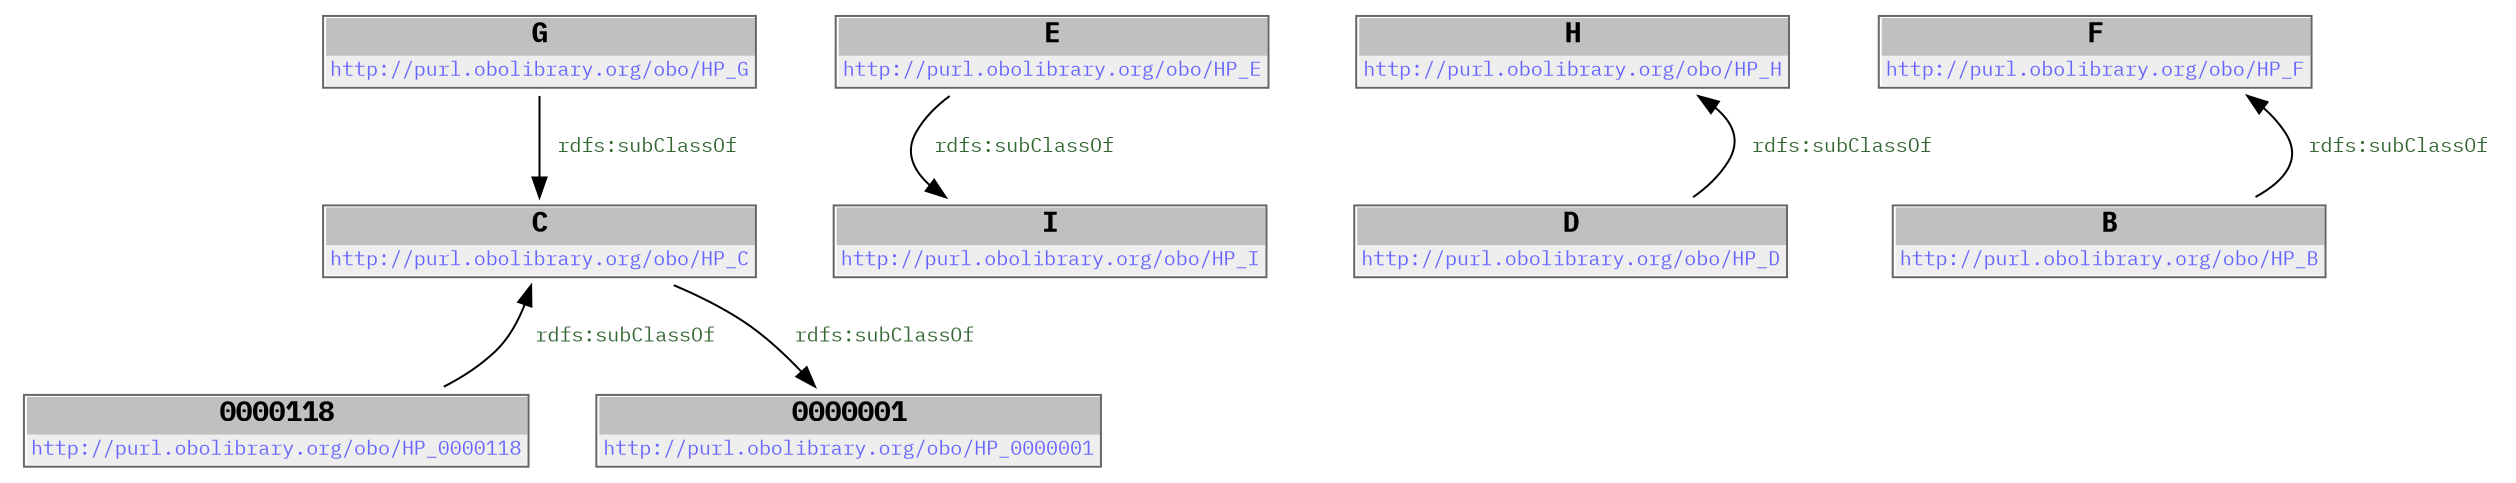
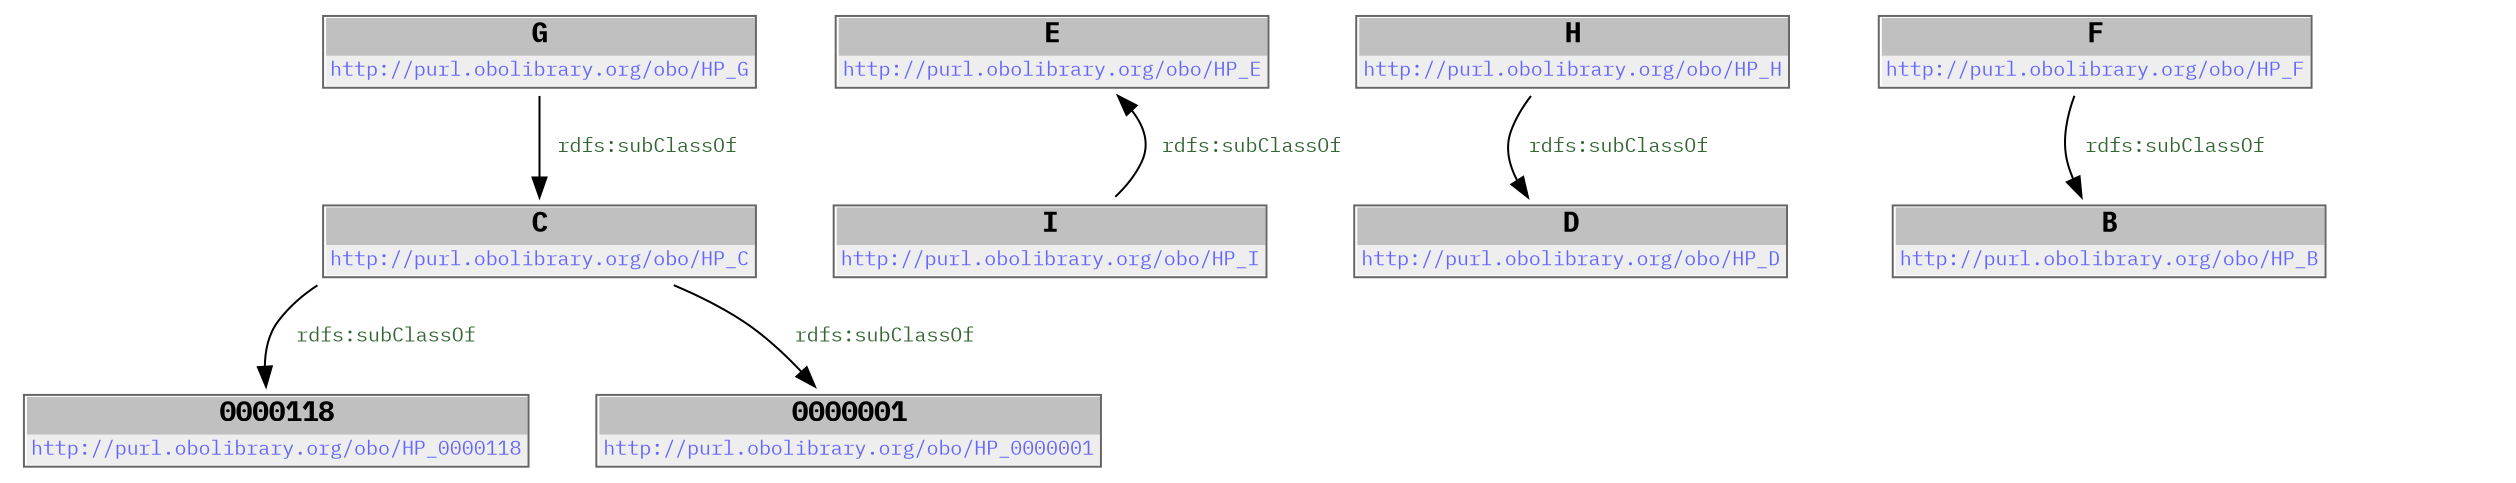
edge "E" -> "I": reversed
edge "D" -> "H": reversed
edge "B" -> "F": reversed
edge "0000118" -> "C": reversed
